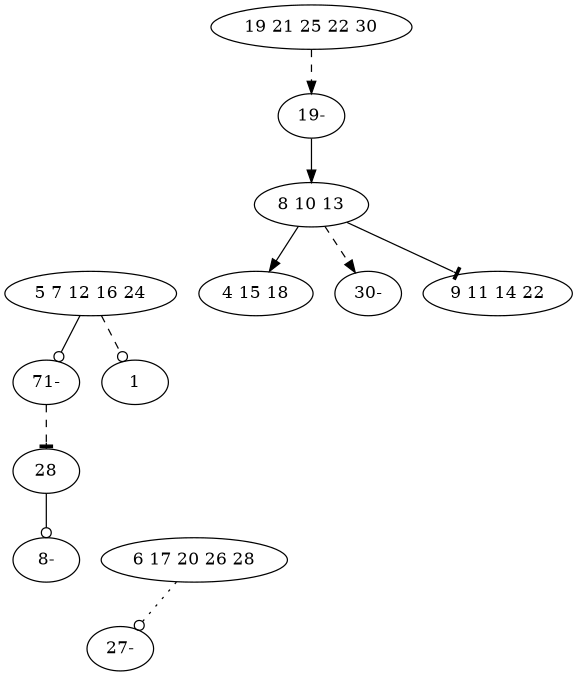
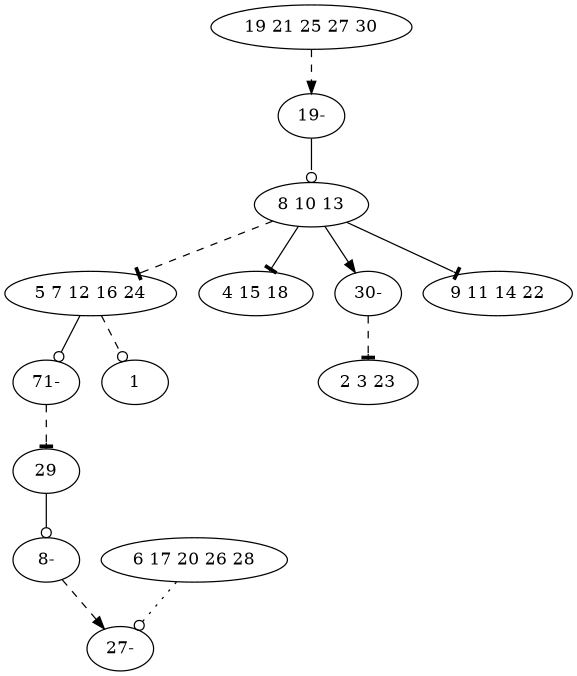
node "19 21 25 22 30": label "19 21 25 22 30" -> "19 21 25 27 30"
edge "19-" -> "8 10 13": arrowhead normal -> odot
edge "8 10 13" -> "30-": style dashed -> solid
edge "8 10 13" -> "4 15 18": arrowhead normal -> tee
edge "8 10 13" -> "5 7 12 16 24": added
node "2 3 23": added
node "28": label "28" -> "29"
edge "8-" -> "27-": added
